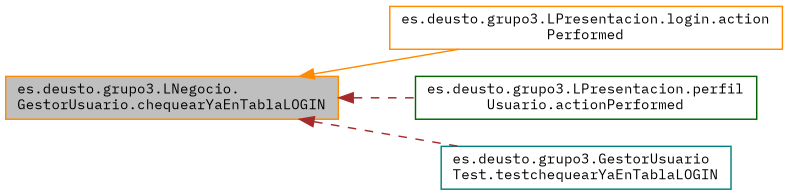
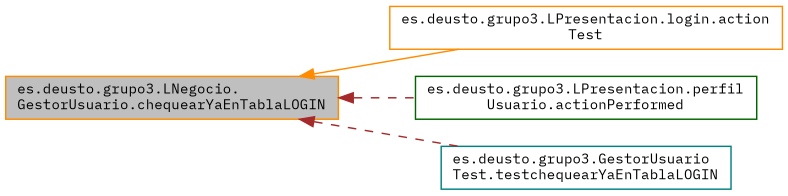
node "es.deusto.grupo3.LPresentacion.login.action Performed": label "es.deusto.grupo3.LPresentacion.login.action Performed" -> "es.deusto.grupo3.LPresentacion.login.action Test"
